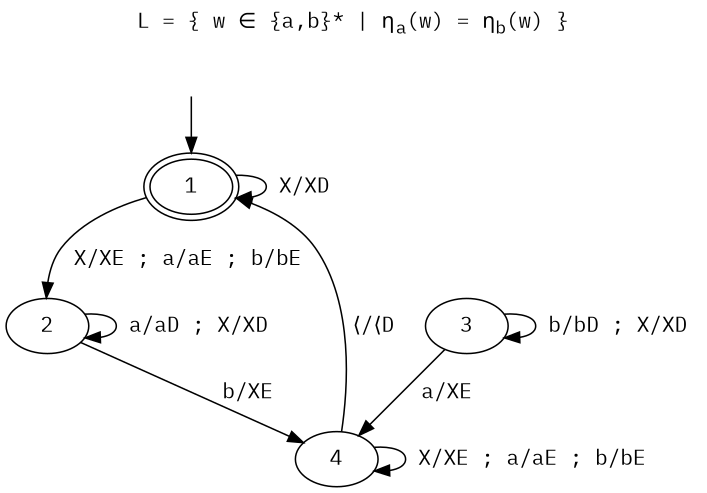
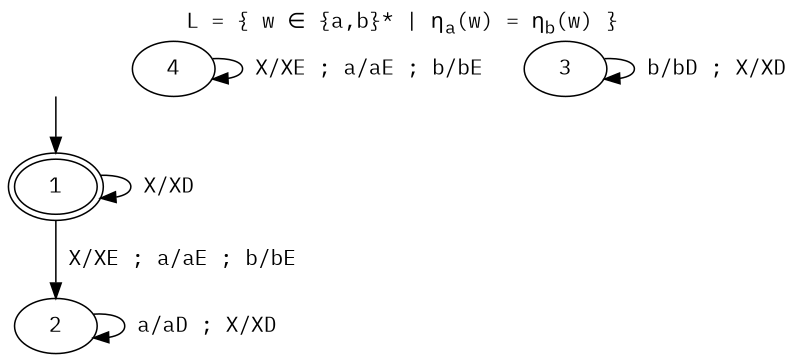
edge "4" -> "1": removed, label "⟨/⟨D"
edge "3" -> "4": removed, label "a/XE"
edge "2" -> "4": removed, label "b/XE"
